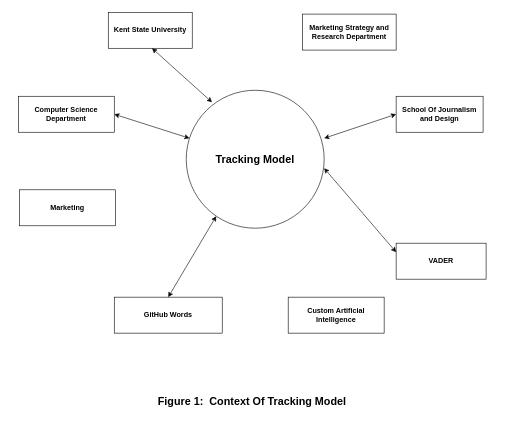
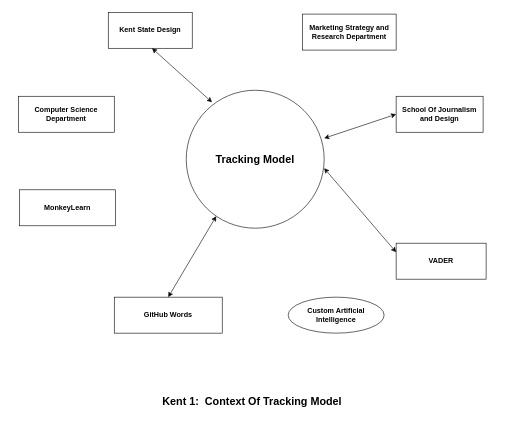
node "Kent State University": label "Kent State University" -> "Kent State Design"
edge "Computer Science Department" -- "Tracking Model": removed
node "Marketing": label "Marketing" -> "MonkeyLearn"
node "Custom Artificial Intelligence": shape rectangle -> ellipse
node "Figure 1: Context Of Tracking Model": label "Figure 1: Context Of Tracking Model" -> "Kent 1: Context Of Tracking Model"
